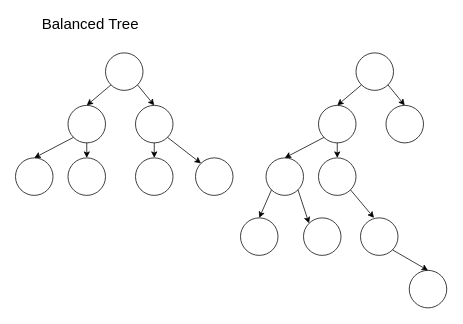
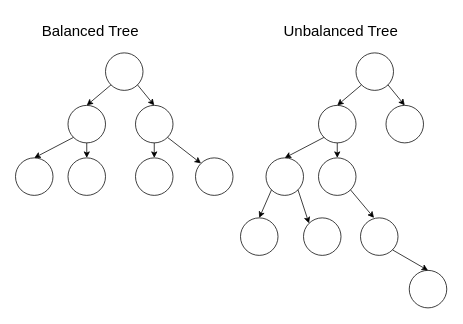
node "Balanced Tree": moved (90, 23) -> (90, 30)
node "Unbalanced Tree": added
